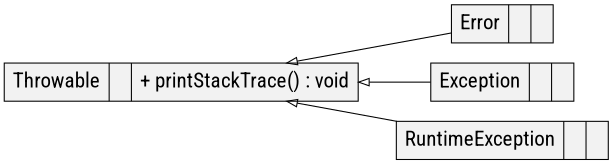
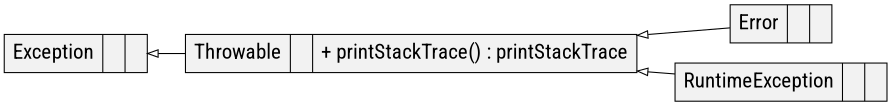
node "Throwable": text "+ printStackTrace() : void" -> "+ printStackTrace() : printStackTrace"
edge "Exception" -> "Throwable": reversed
